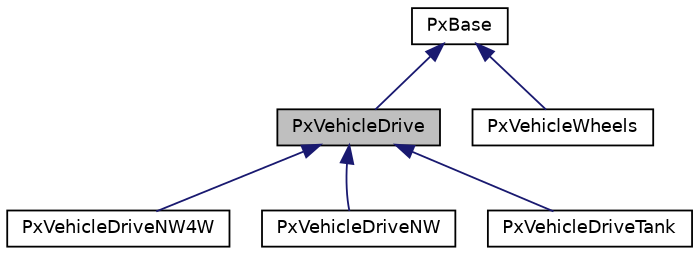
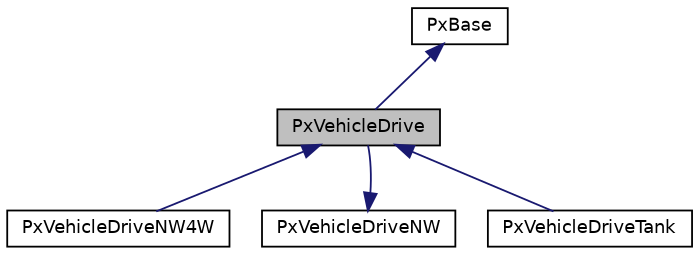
node "PxVehicleWheels": removed
edge "PxVehicleDriveNW" -> "PxVehicleDrive": reversed
